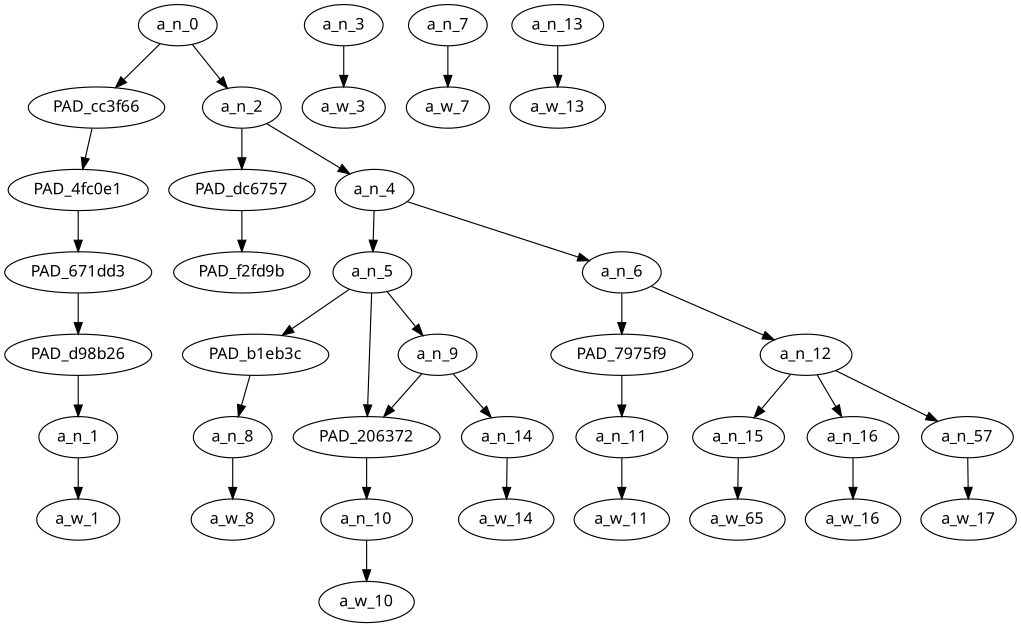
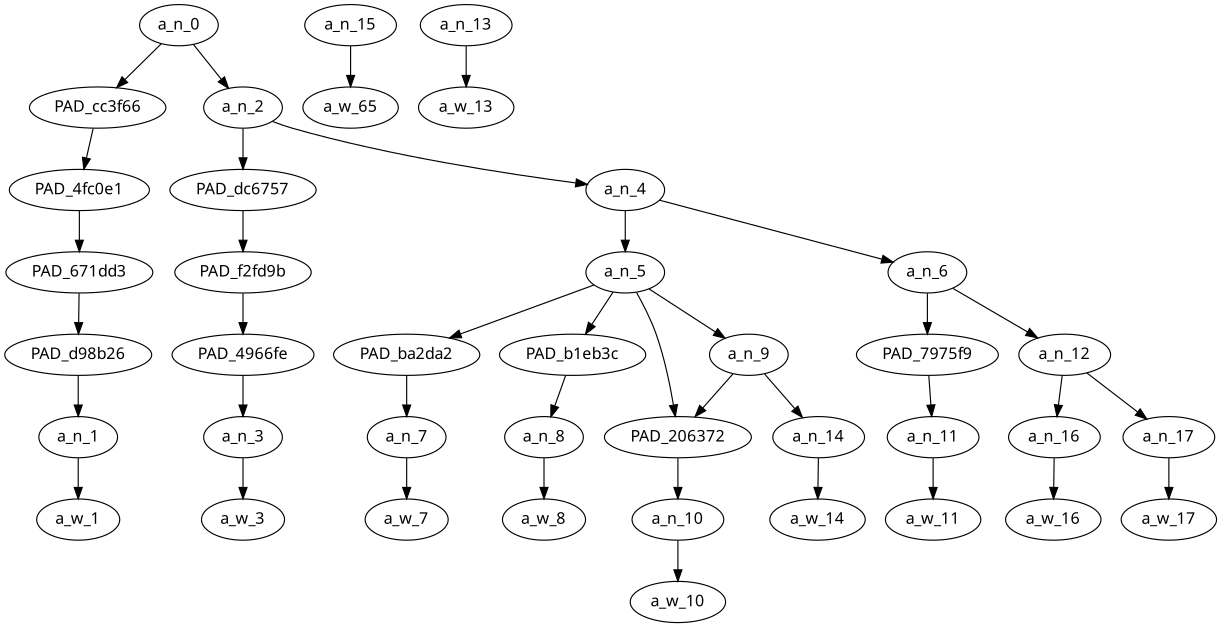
node "PAD_4966fe": added
node "PAD_ba2da2": added
edge "a_n_12" -> "a_n_15": removed
node "a_n_57": label "a_n_57" -> "a_n_17"
